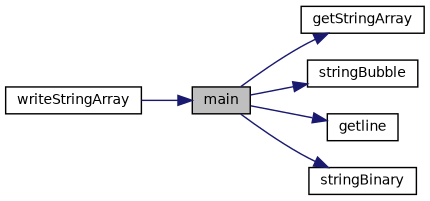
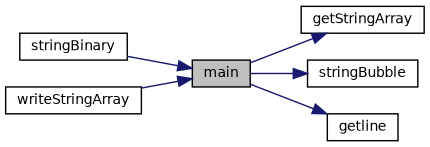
edge "main" -> "stringBinary": reversed
